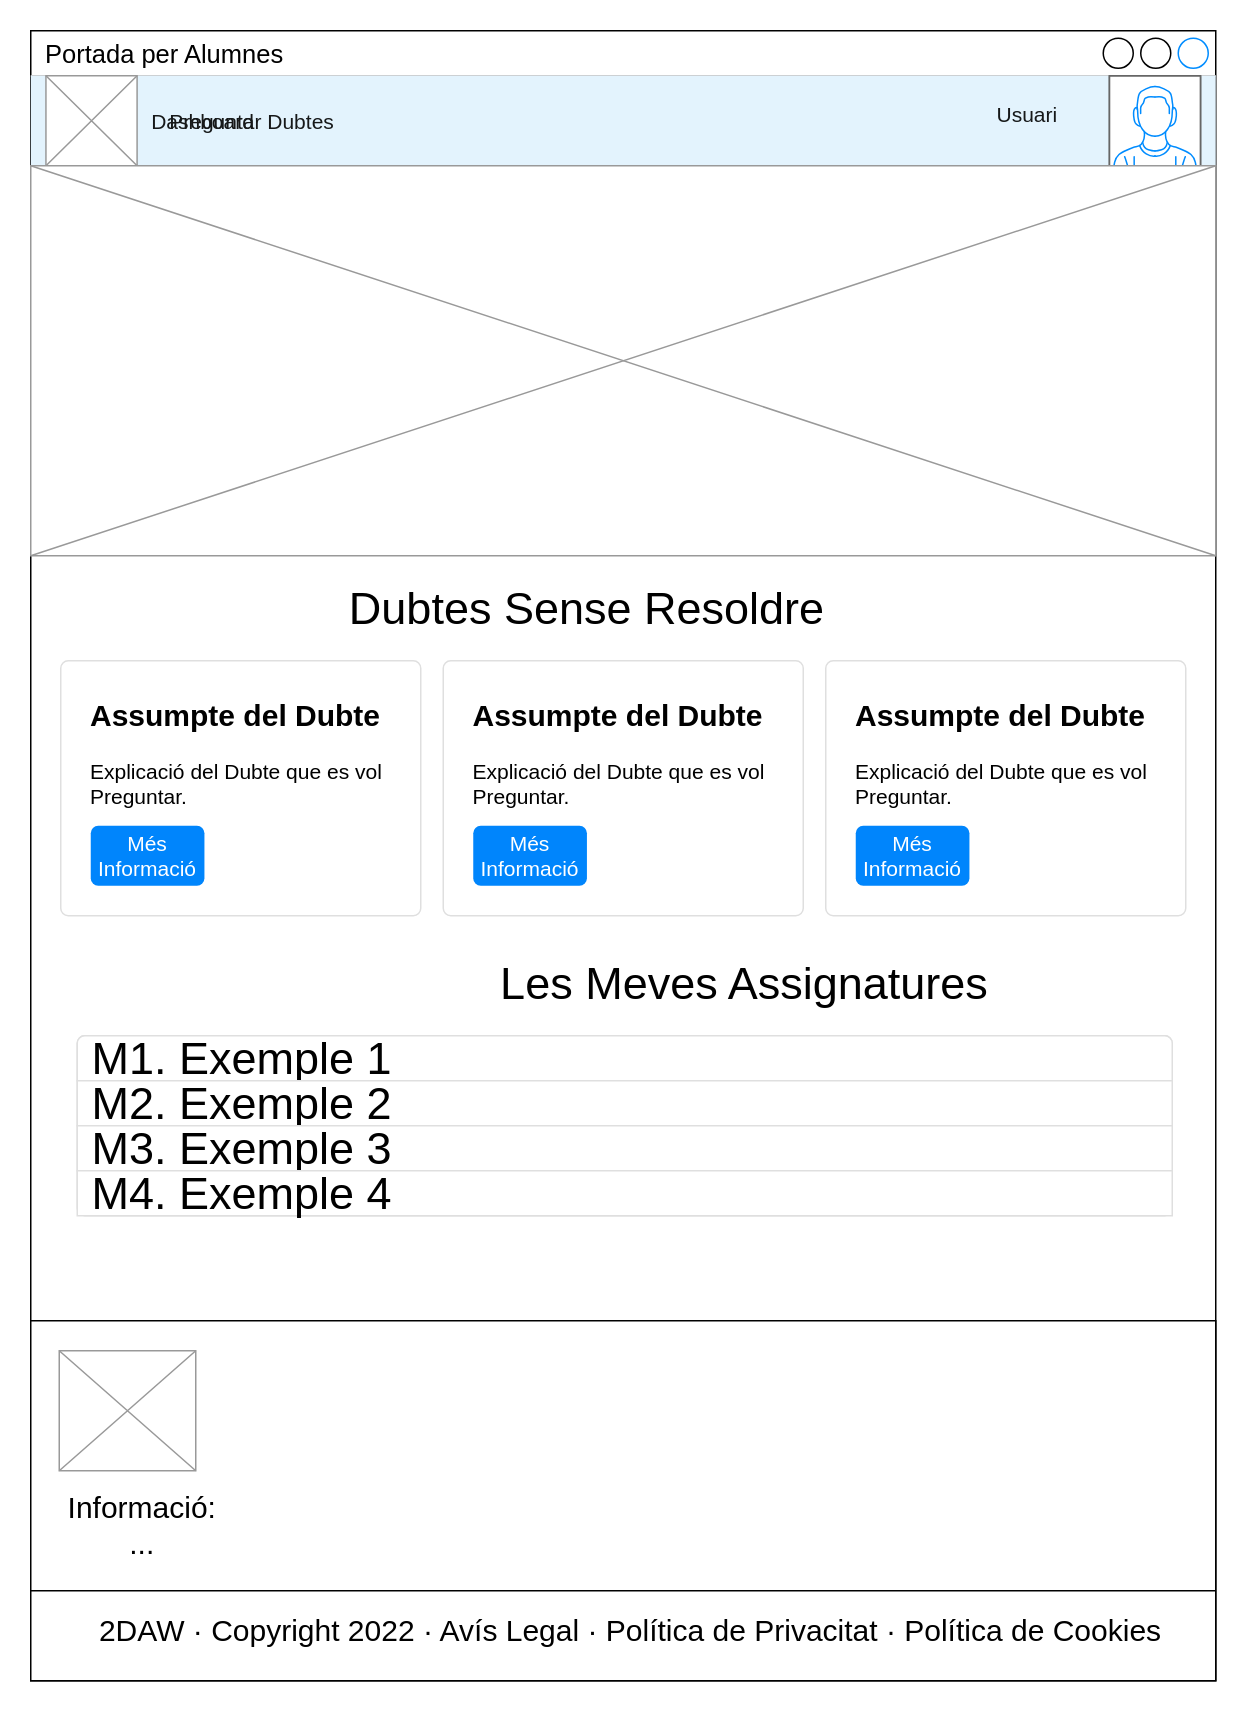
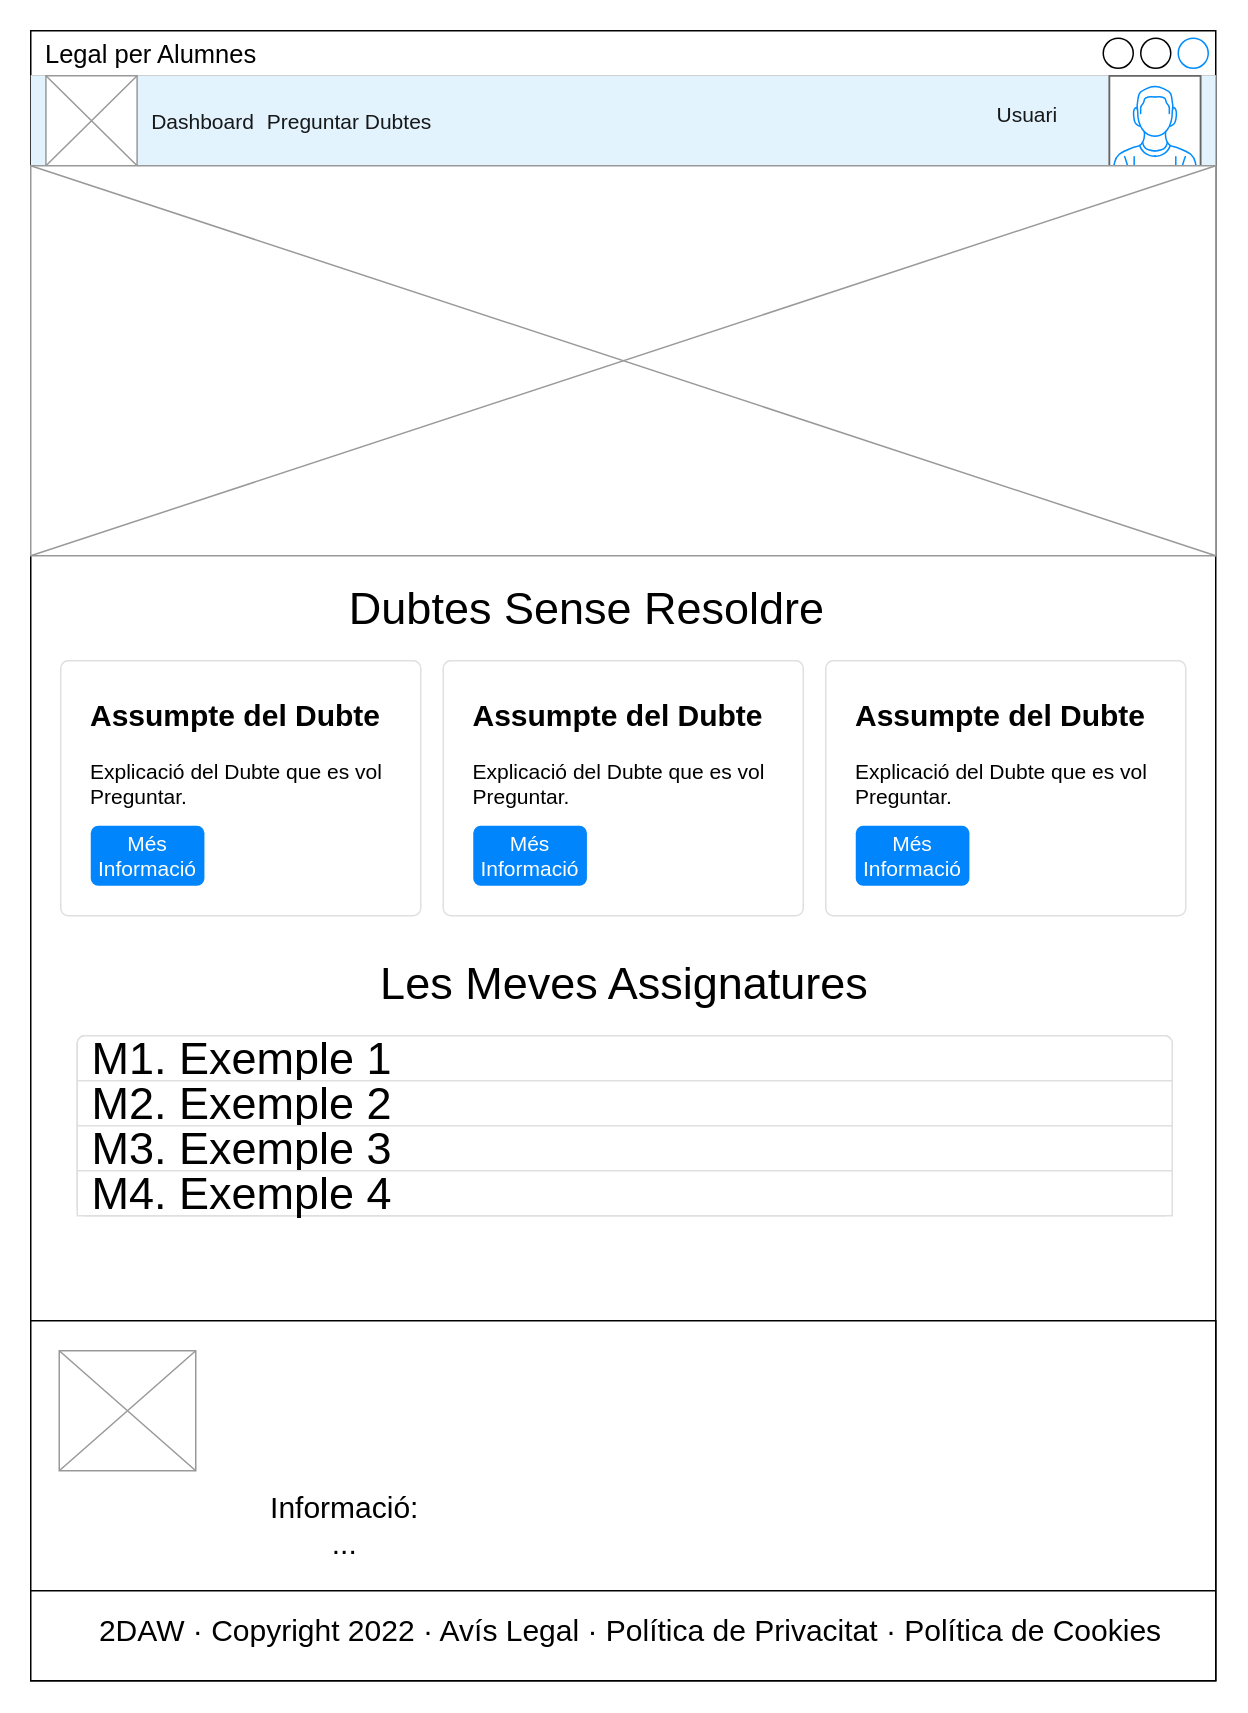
node "Portada per Alumnes": label "Portada per Alumnes" -> "Legal per Alumnes"
node "Preguntar Dubtes": moved (252, 121) -> (350, 121)
node "Les Meves Assignatures": moved (745, 983) -> (625, 983)
node "Informació: ...": moved (143, 1523) -> (345, 1523)
